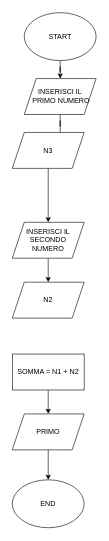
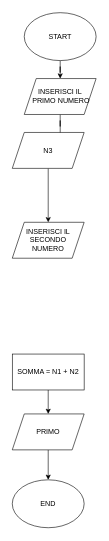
edge "INSERISCI IL SECONDO NUMERO" -> "N2": removed
node "N2": removed
